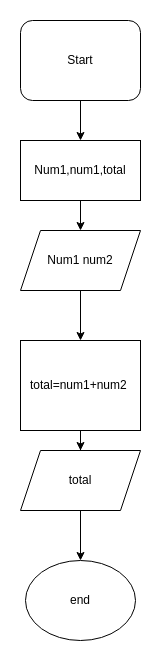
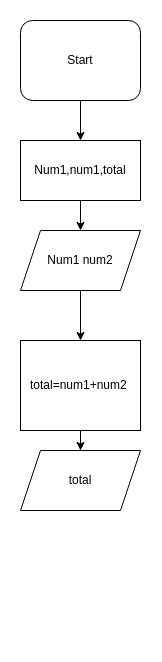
edge "total" -> "end": removed
node "end": removed
